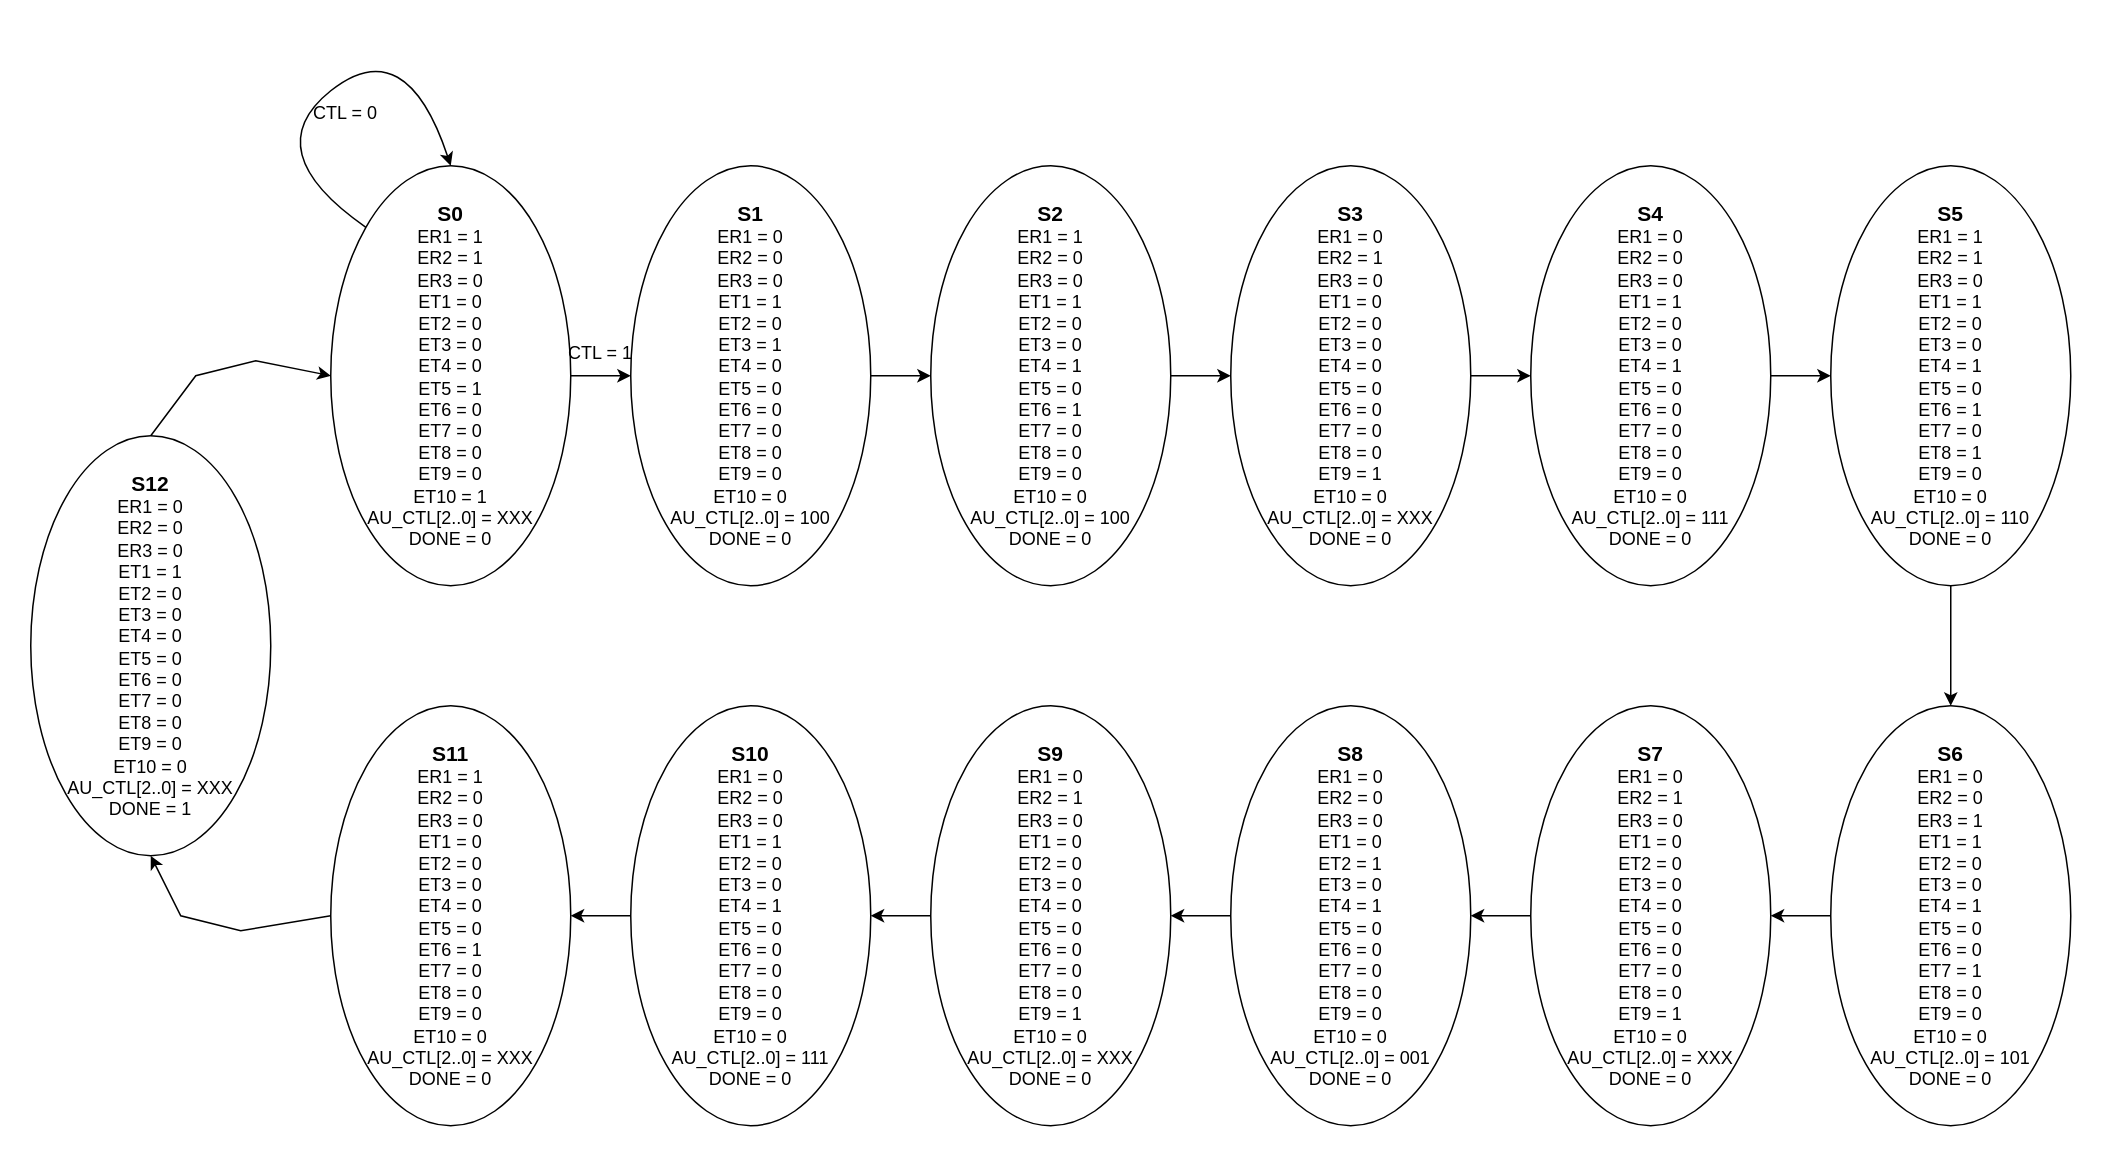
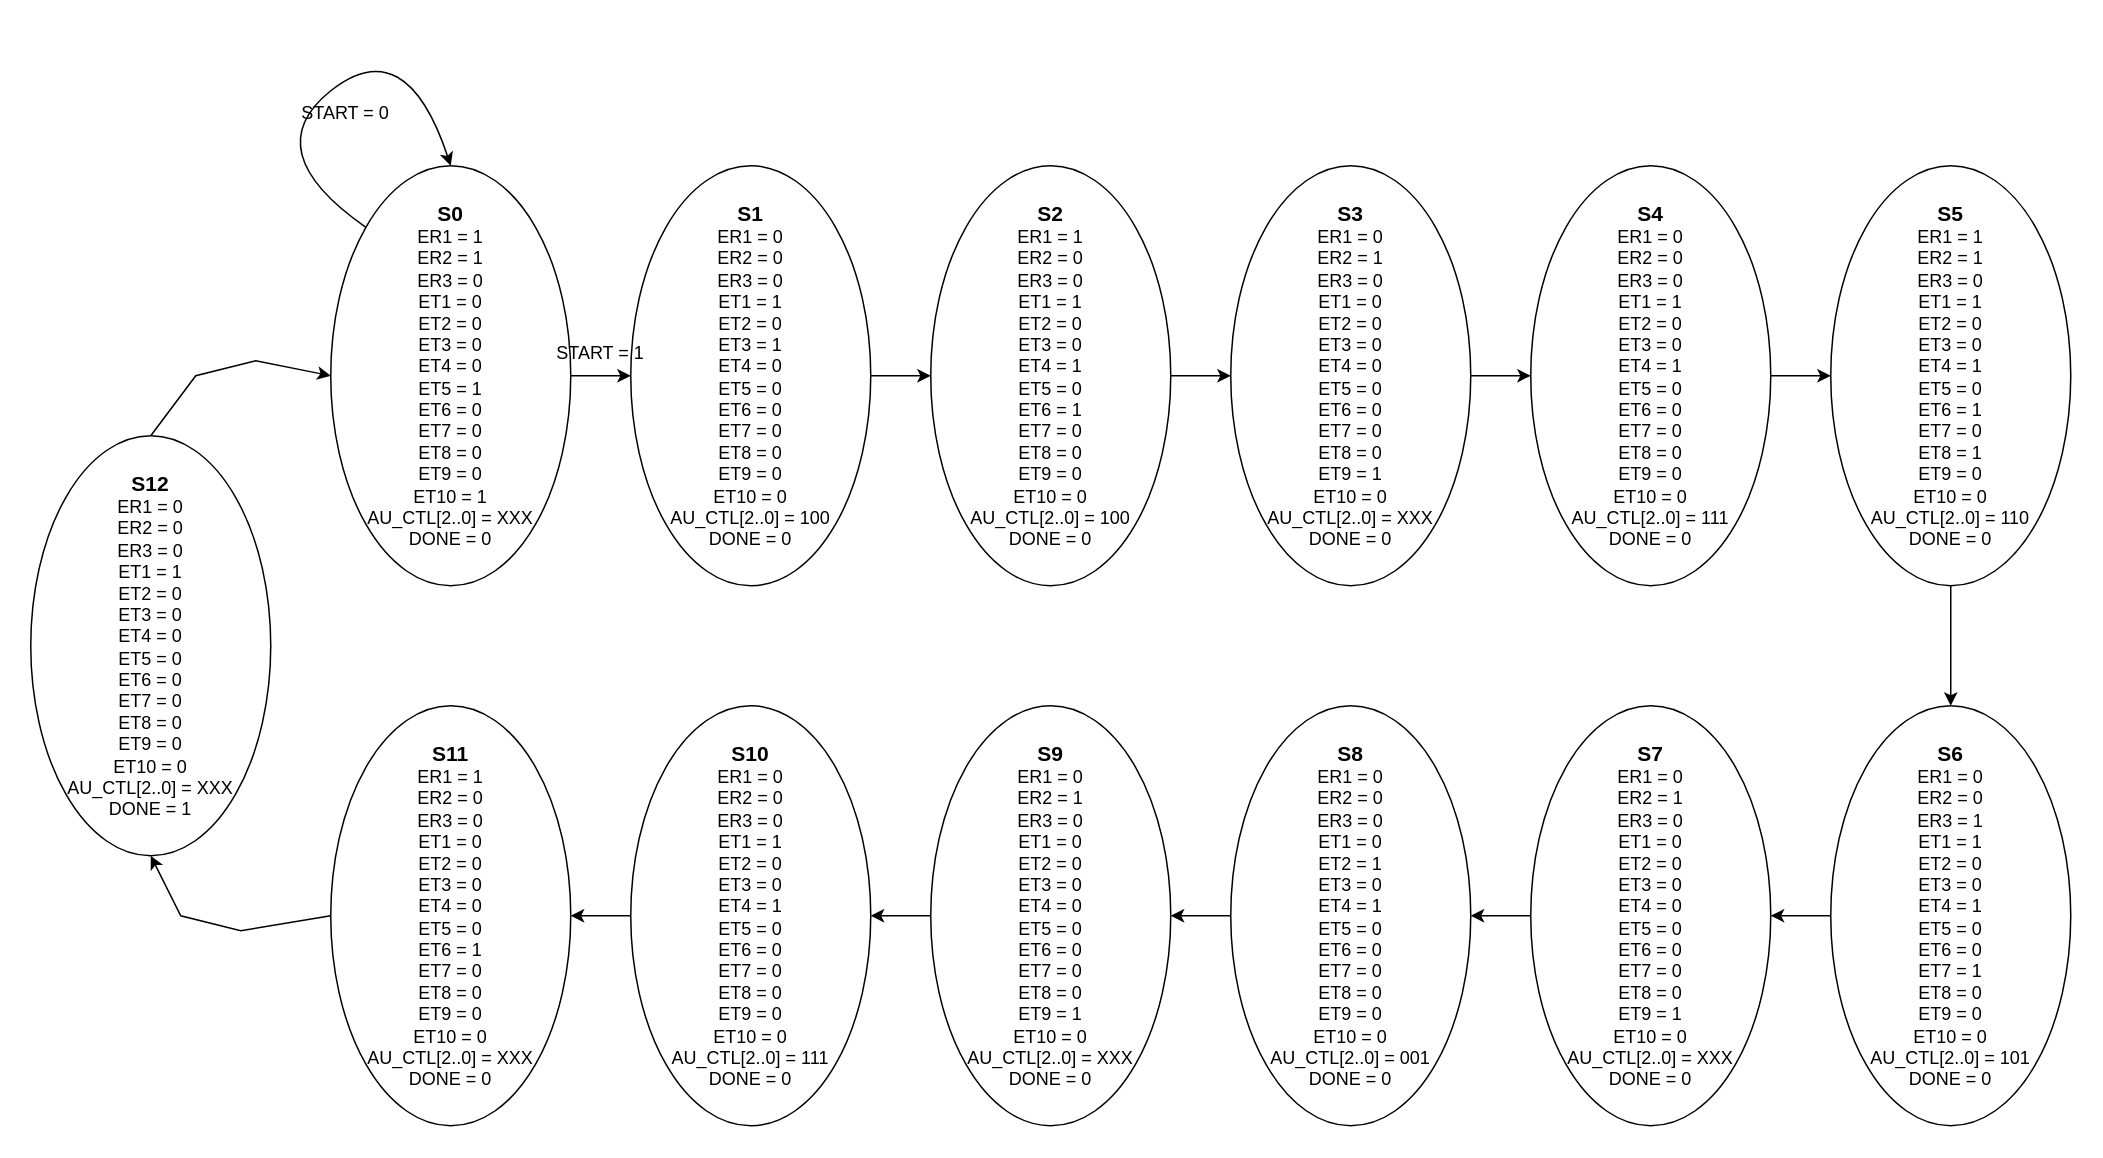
node "CTL = 0": label "CTL = 0" -> "START = 0"
node "CTL = 1": label "CTL = 1" -> "START = 1"
